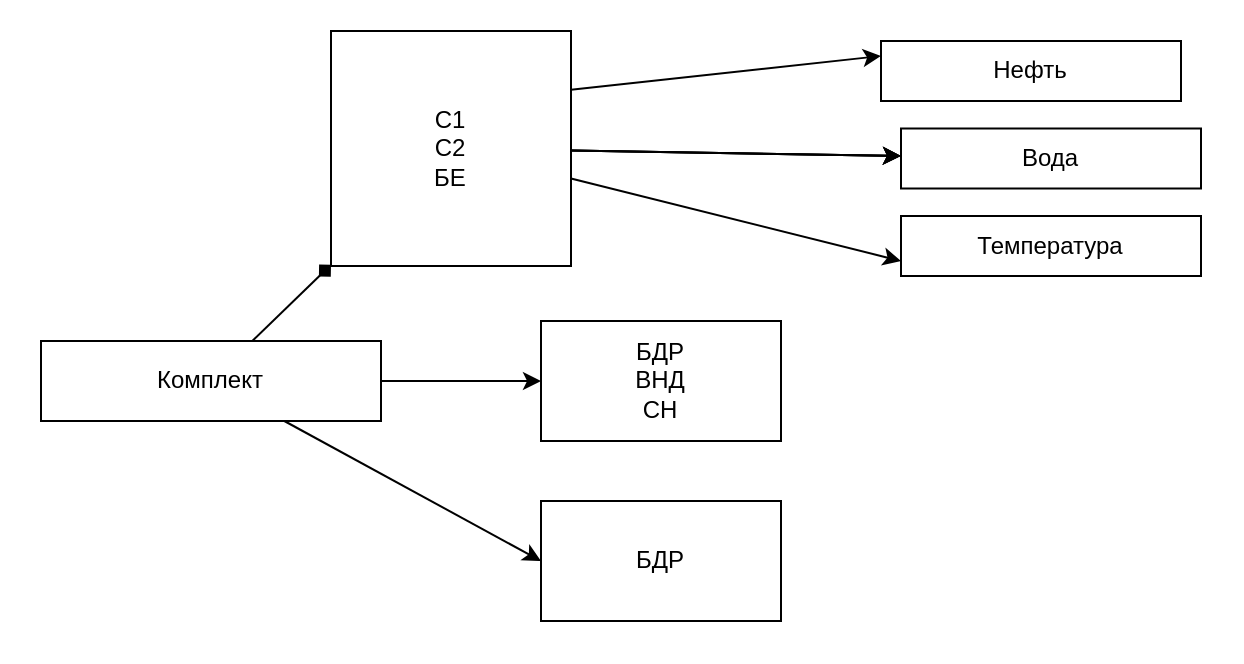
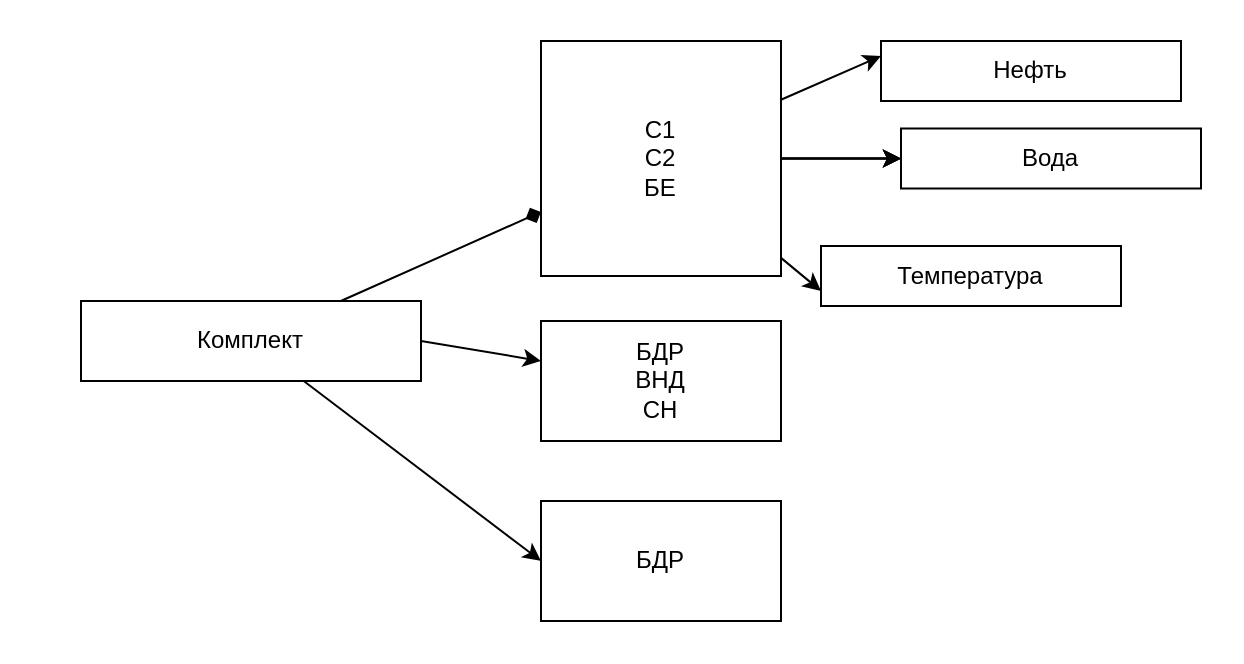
node "С1 С2 БЕ": moved (451, 149) -> (661, 159)
node "Температура": moved (1051, 246) -> (971, 276)
node "Комплект": moved (211, 381) -> (251, 341)
